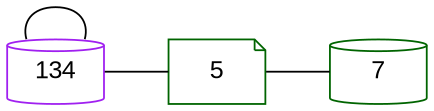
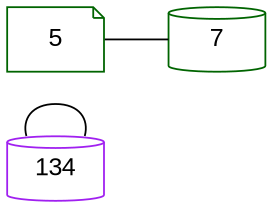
edge "134" -- "5": removed
